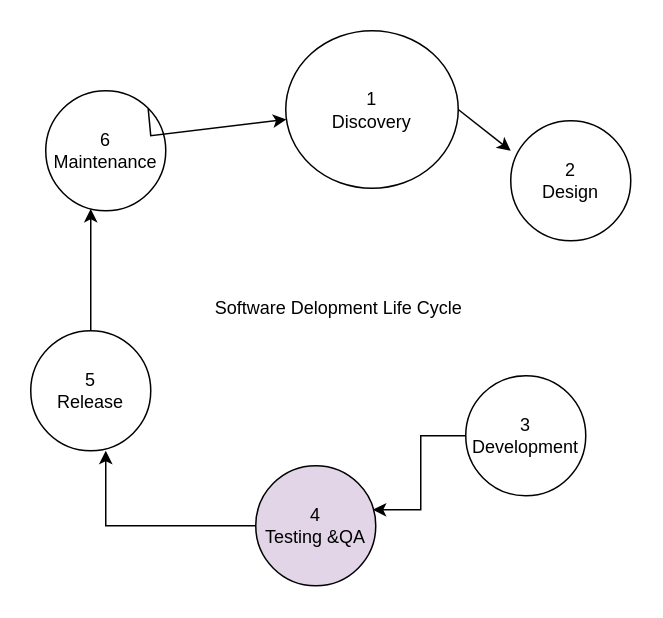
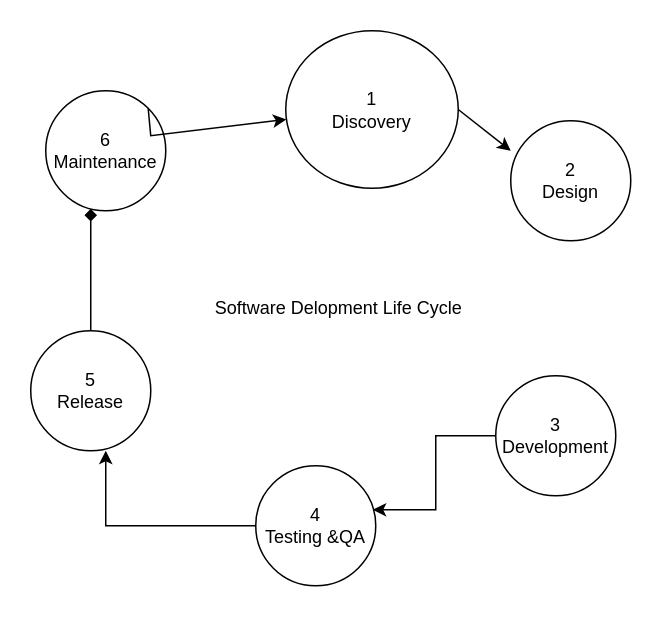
edge "5 Release" -> "6 Maintenance": arrowhead classic -> diamond
node "3 Development": moved (526, 436) -> (556, 436)
node "4 Testing &QA": fillcolor #e1d5e7 -> #ffffff
